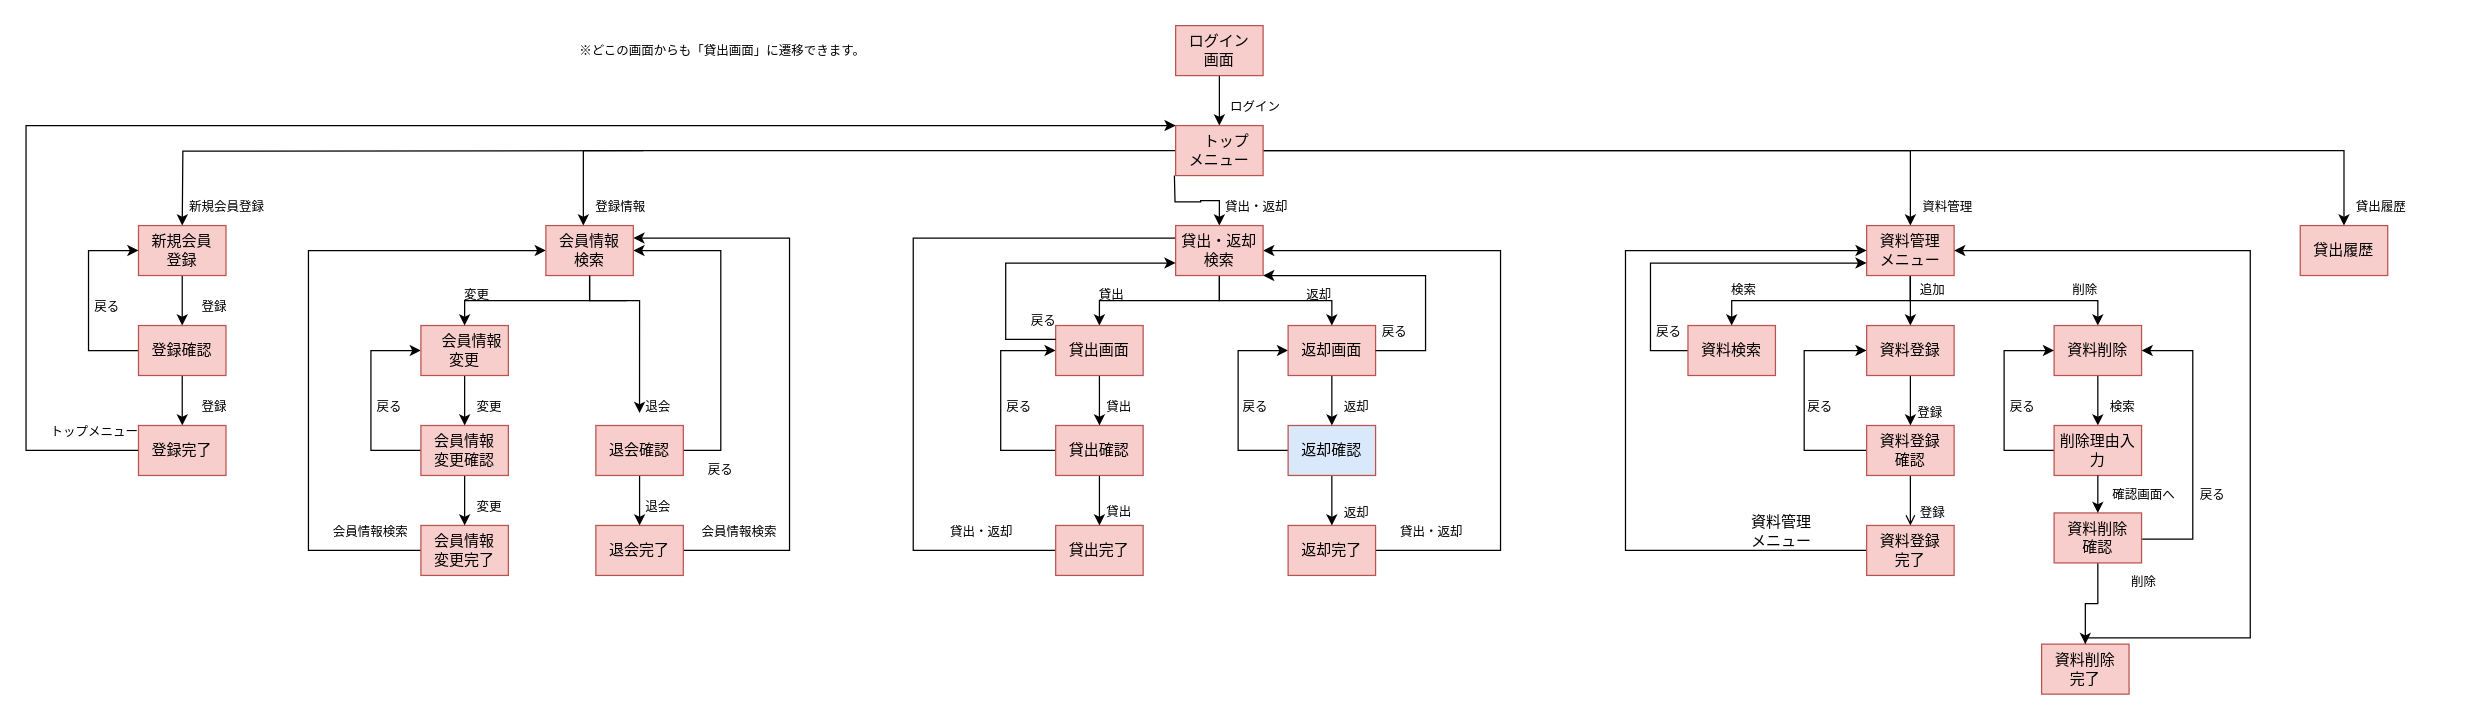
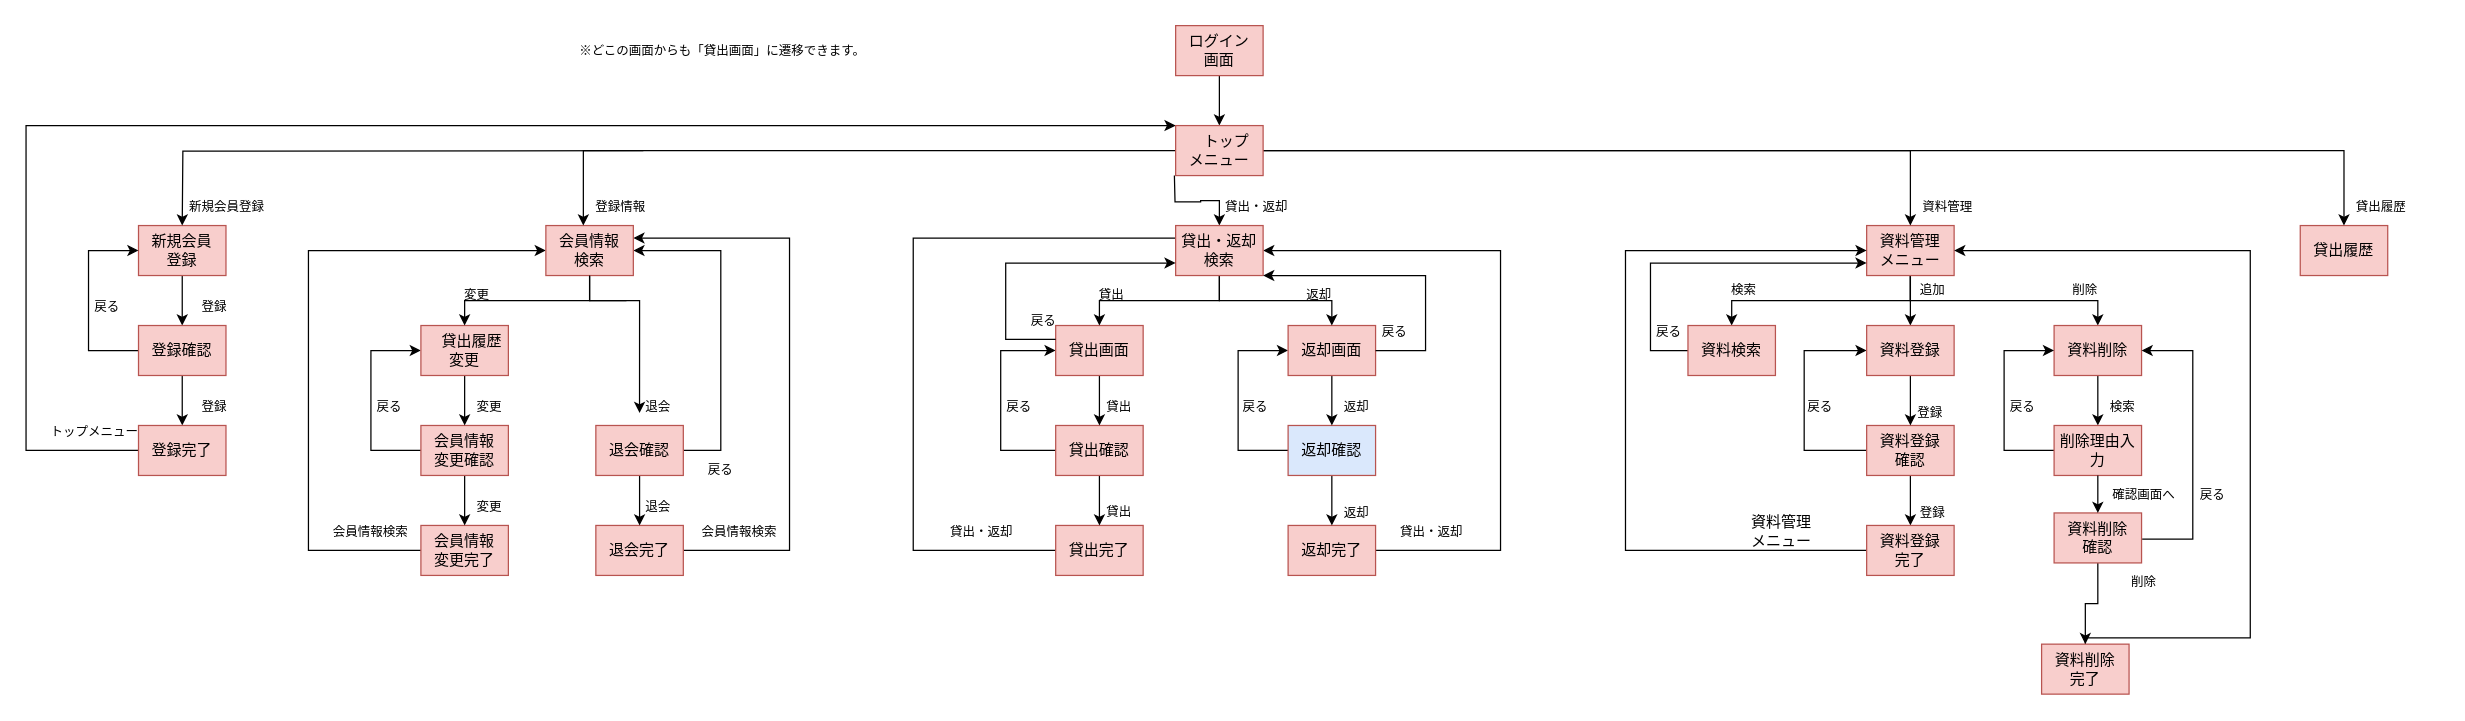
node "ログイン": removed
node "会員情報 変更": label "会員情報 変更" -> "貸出履歴 変更"
edge "資料登録 確認" -> "資料登録 完了": arrowhead open -> classic
